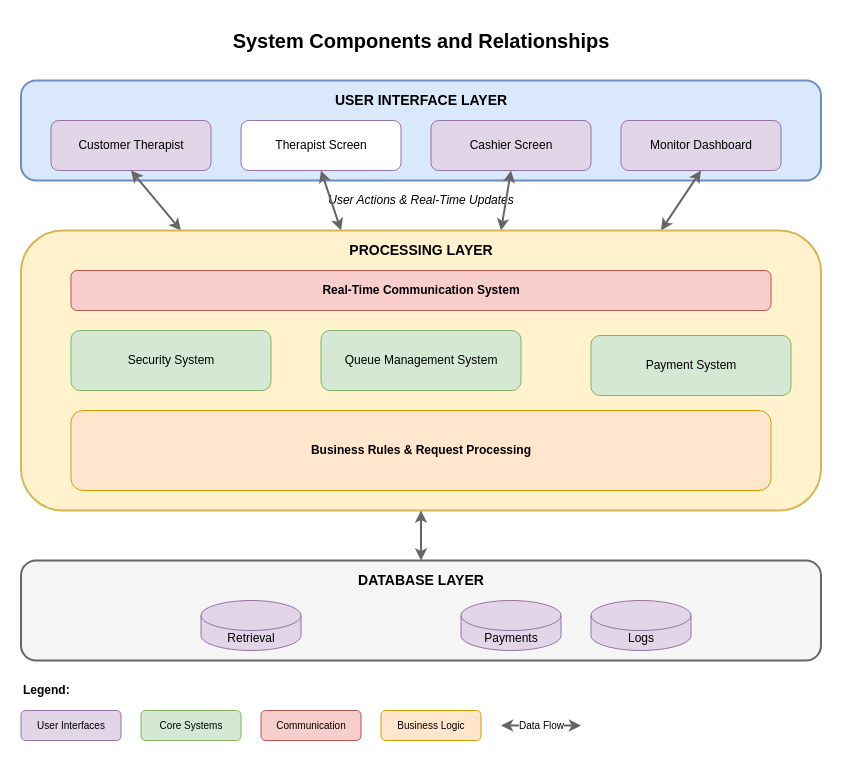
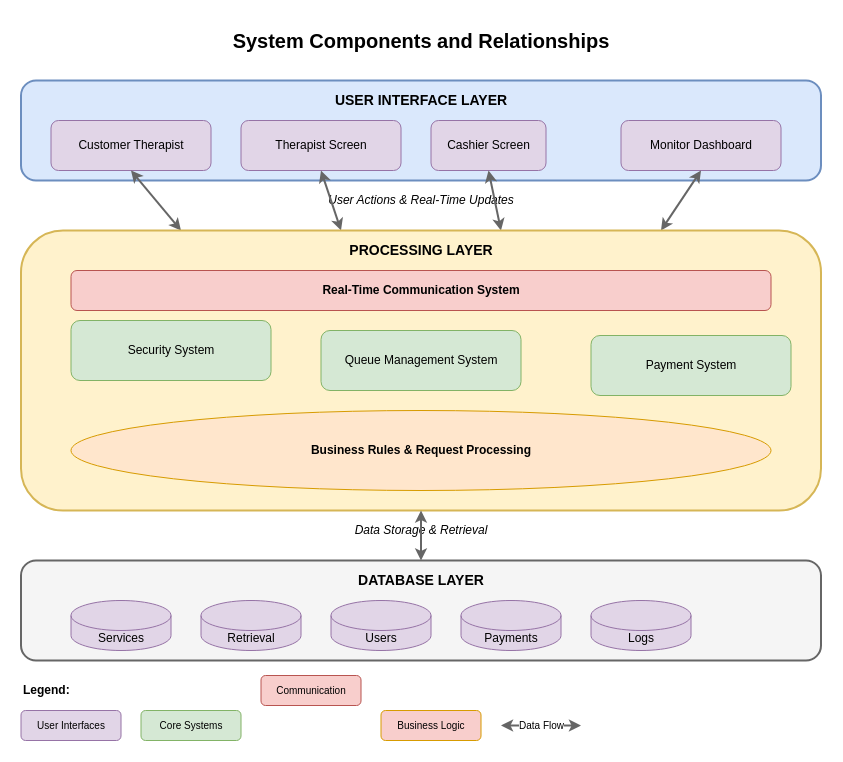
node "Therapist Screen": fillcolor #ffffff -> #e1d5e7
node "Cashier Screen": size 160x50 -> 115x50
node "Security System": moved (171, 361) -> (171, 351)
node "Business Rules & Request Processing": shape rounded rectangle -> ellipse
node "Data Storage & Retrieval": added
node "Services": added
node "Users": added
node "Communication": moved (311, 726) -> (311, 691)
node "Business Logic": fillcolor #ffe6cc -> #f8cecc
